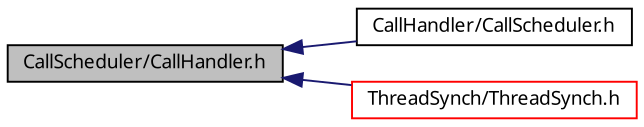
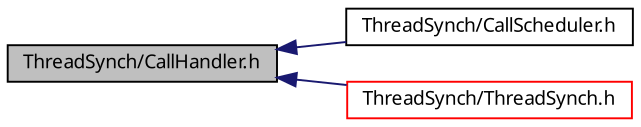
node "CallHandler/CallScheduler.h": label "CallHandler/CallScheduler.h" -> "ThreadSynch/CallScheduler.h"
node "CallScheduler/CallHandler.h": label "CallScheduler/CallHandler.h" -> "ThreadSynch/CallHandler.h"
